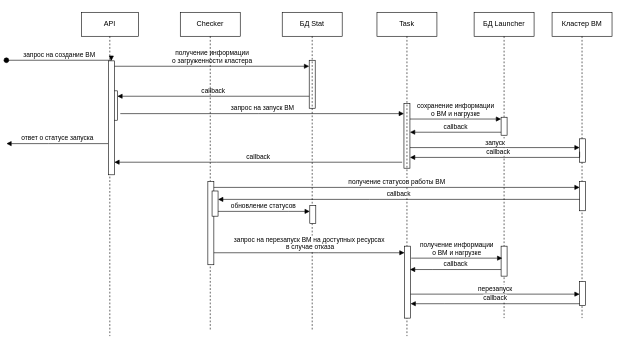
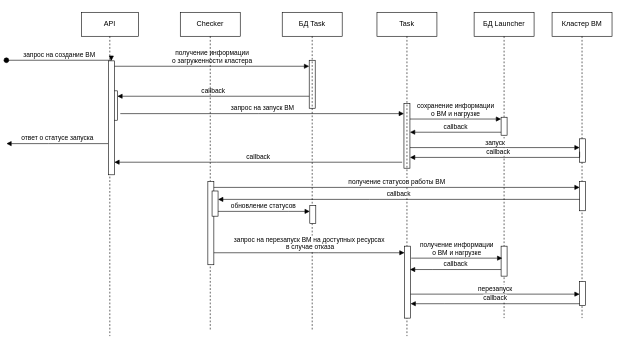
node "БД Stat": label "БД Stat" -> "БД Task"
